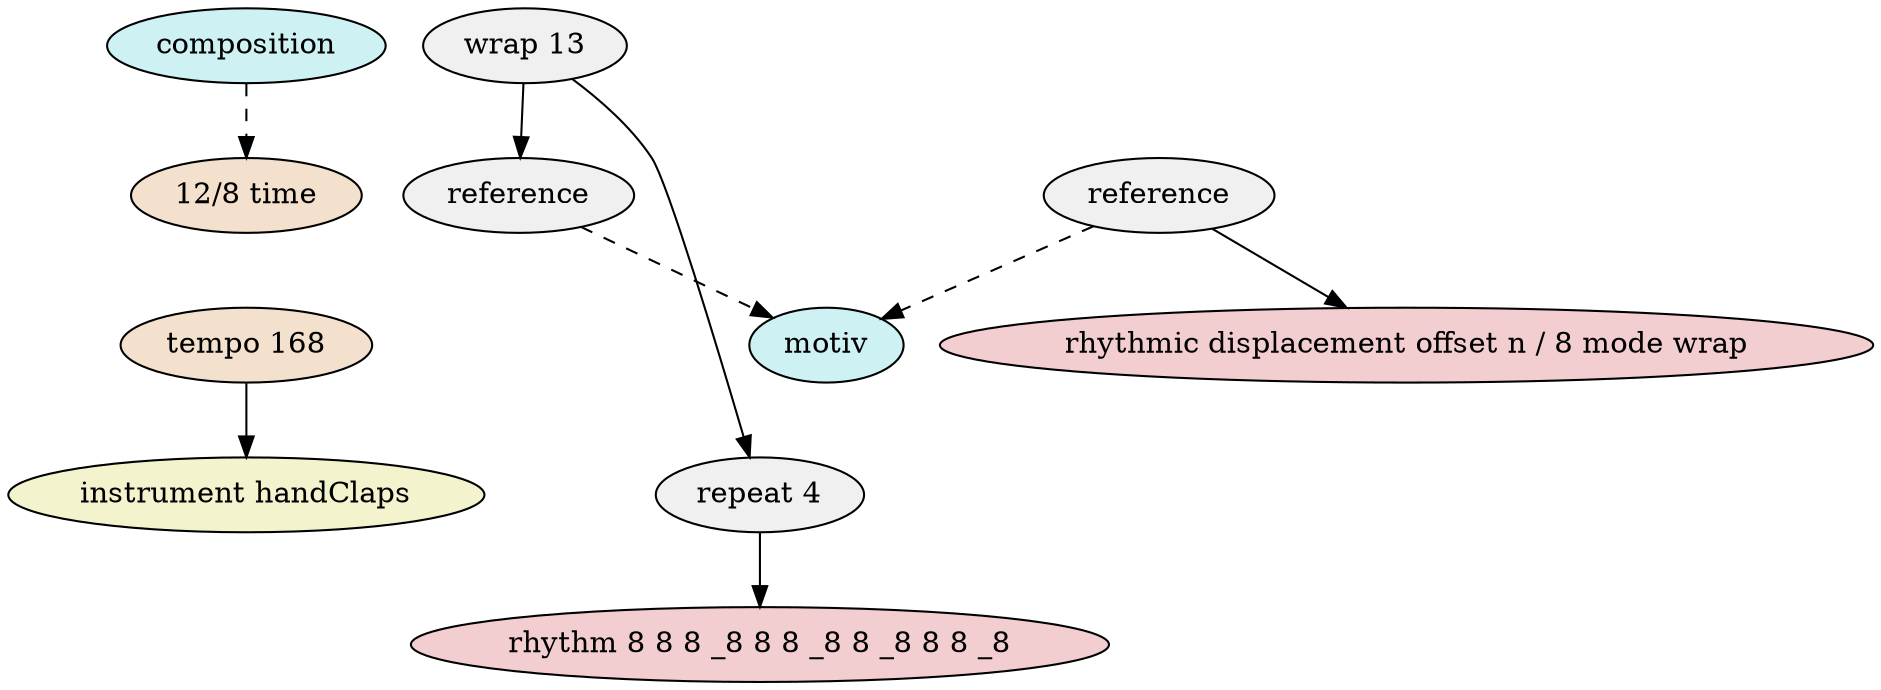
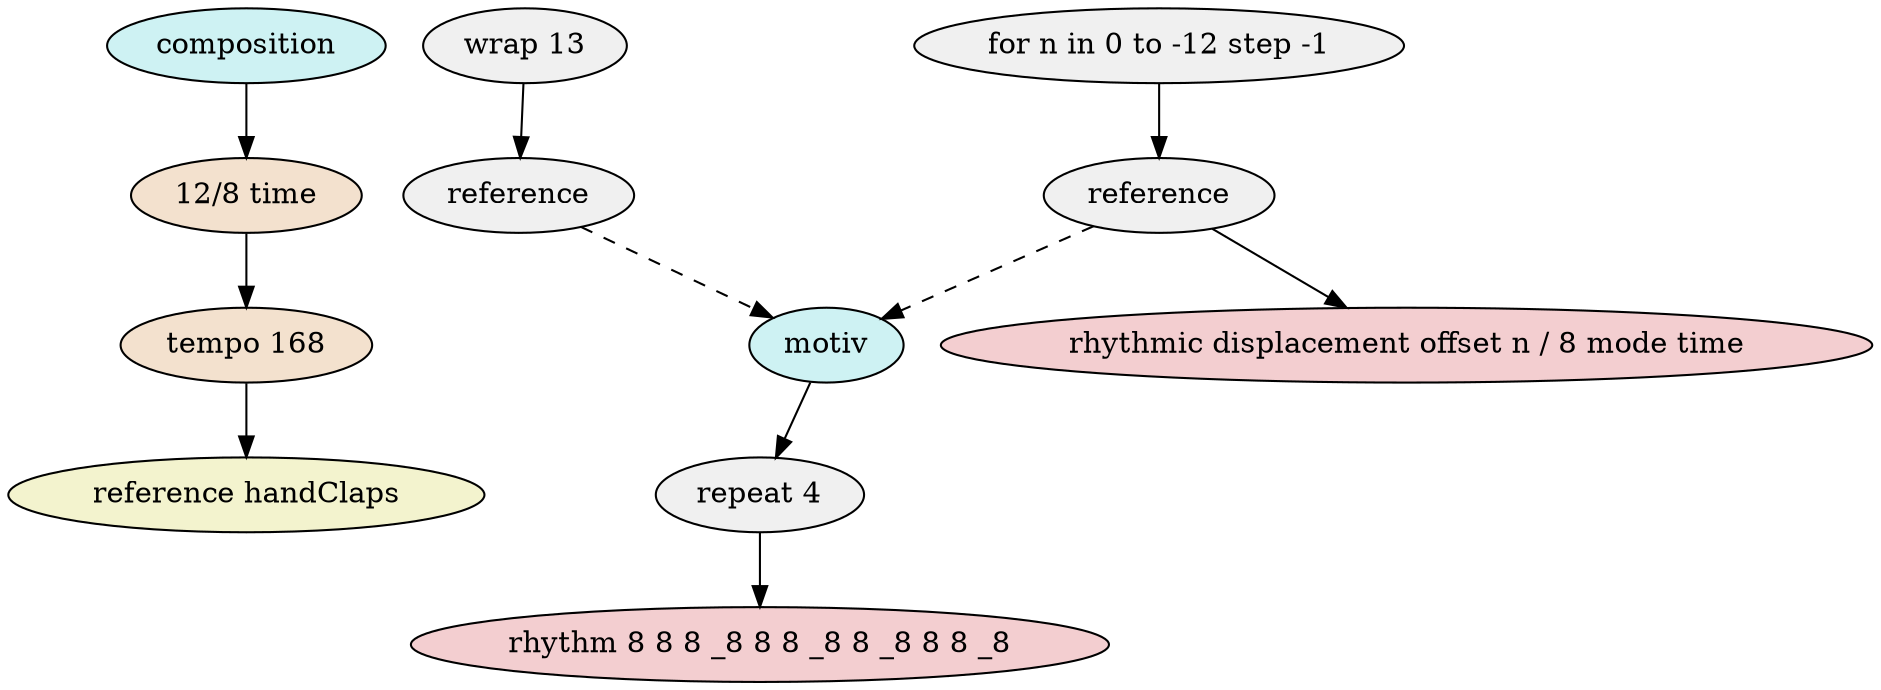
node "for n in 0 to -12 step -1": added
edge "composition" -> "12/8 time": style dashed -> solid
edge "wrap 13" -> "repeat 4": now "motiv" -> "repeat 4"
edge "12/8 time" -> "tempo 168": added
node "rhythmic displacement offset n / 8 mode wrap": label "rhythmic displacement offset n / 8 mode wrap" -> "rhythmic displacement offset n / 8 mode time"
node "instrument handClaps": label "instrument handClaps" -> "reference handClaps"
